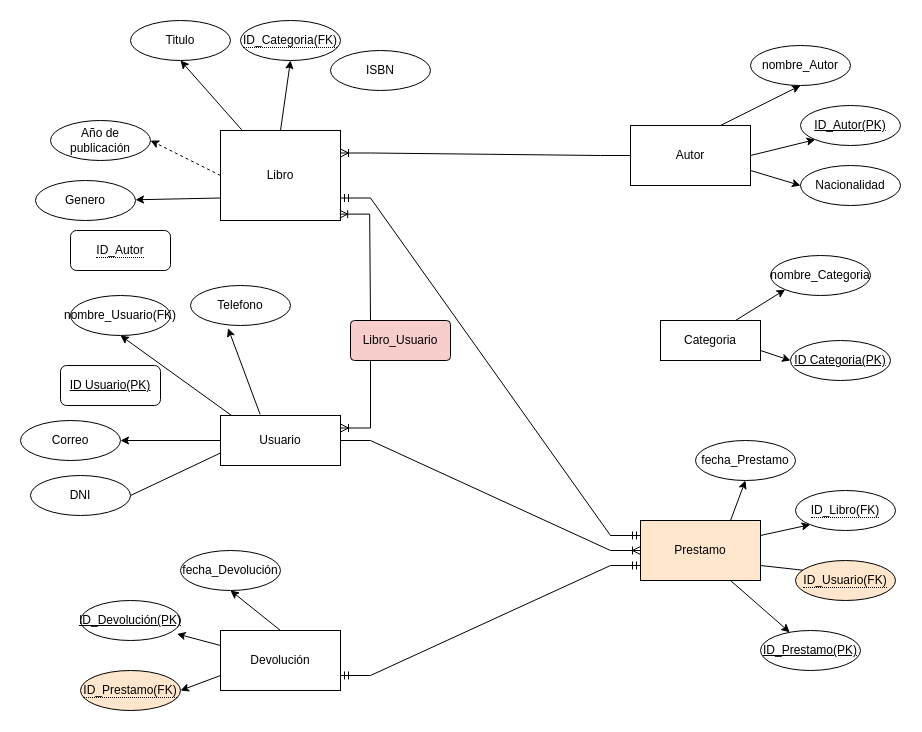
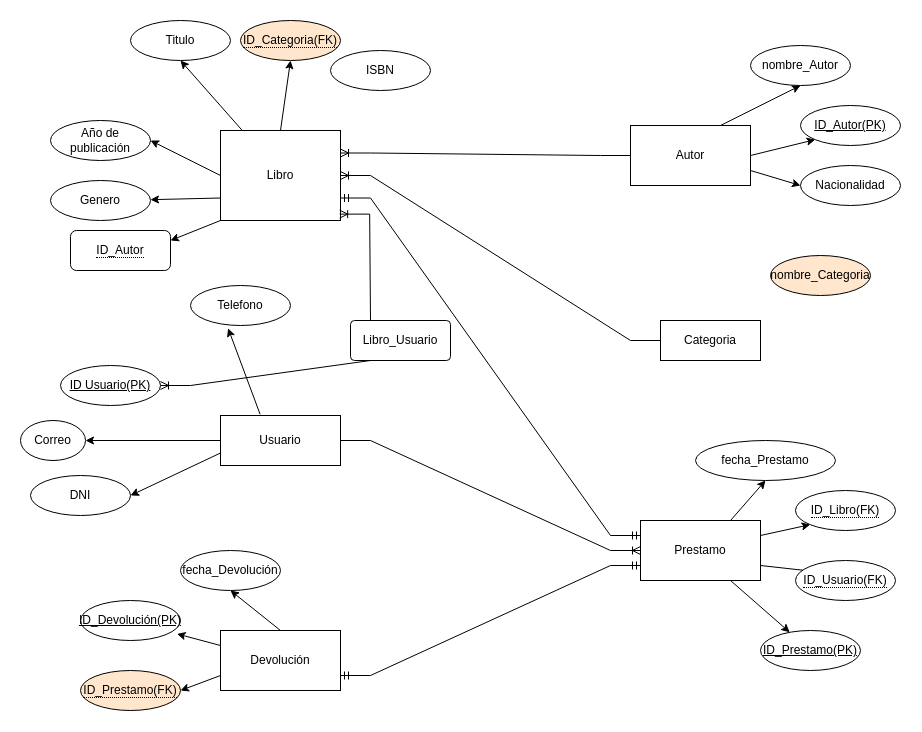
node "ID_Categoria(FK)": fillcolor #ffffff -> #ffe6cc
edge "Libro" -> "Año de publicación": style dashed -> solid
node "Genero": moved (86, 201) -> (101, 201)
edge "Libro" -> "ID_Autor": added
edge "Categoria" -> "Libro": added
node "nombre_Categoria": fillcolor #ffffff -> #ffe6cc
edge "Categoria" -> "nombre_Categoria": removed
node "nombre_Usuario(FK)": removed
node "Libro_Usuario": fillcolor #f8cecc -> #ffffff
edge "Categoria" -> "ID Categoria(PK)": removed
node "ID Categoria(PK)": removed
edge "Usuario" -> "nombre_Usuario(FK)": removed
node "ID Usuario(PK)": shape rounded rectangle -> ellipse
edge "Libro_Usuario" -> "Usuario": now "Libro_Usuario" -> "ID Usuario(PK)"
node "Correo": size 100x40 -> 65x40
node "fecha_Prestamo": size 100x40 -> 140x40
edge "Usuario" -- "DNI": arrowhead none -> classic
node "Prestamo": fillcolor #ffe6cc -> #ffffff
node "ID_Usuario(FK)": fillcolor #ffe6cc -> #ffffff
